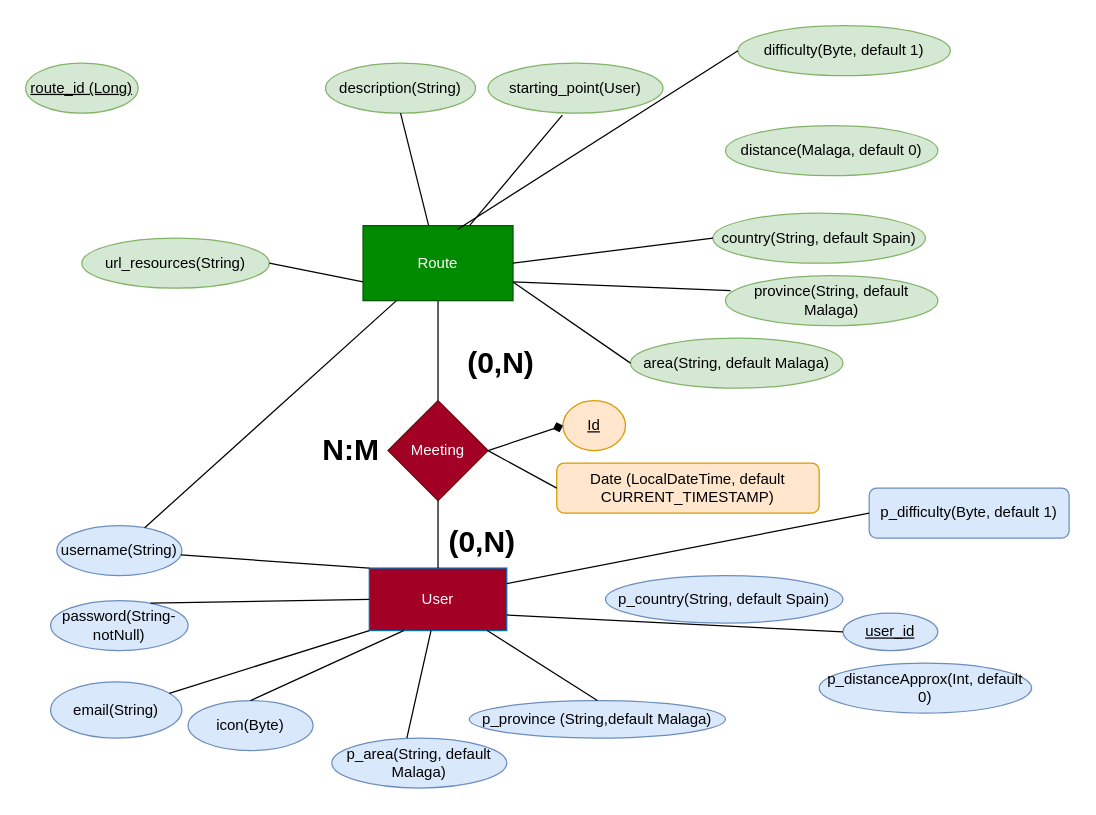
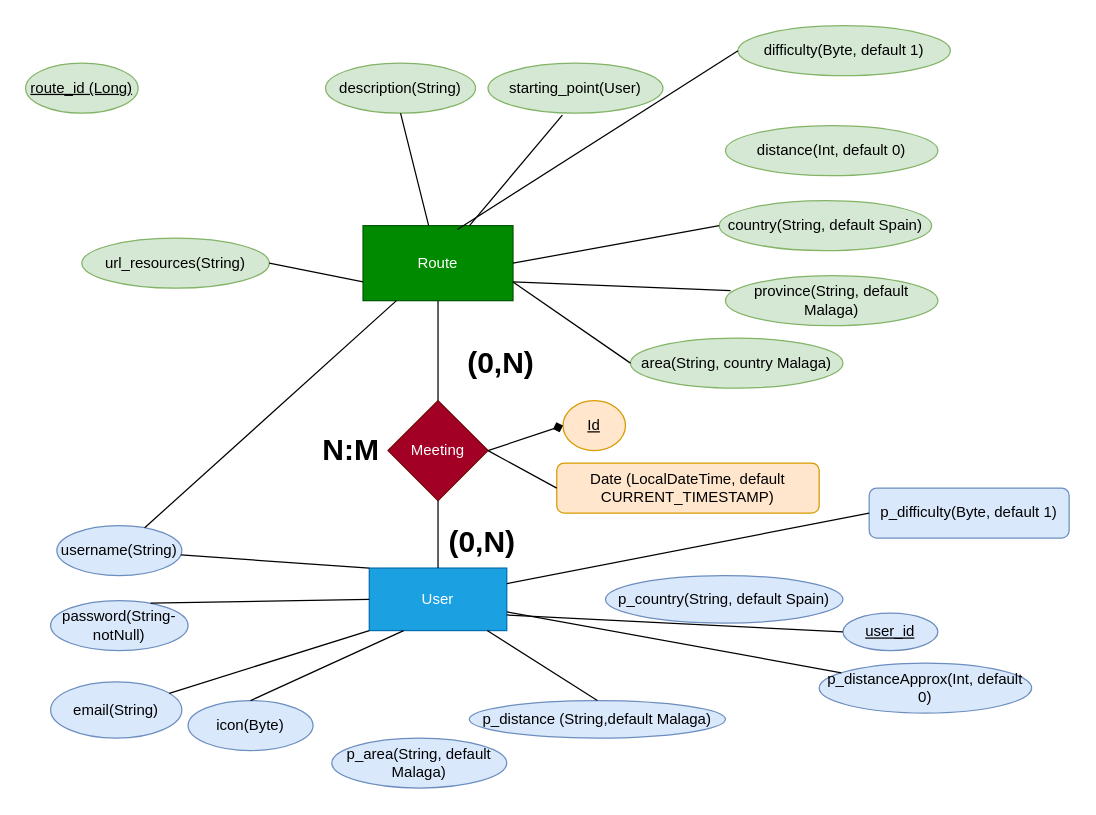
node "distance(Malaga, default 0)": label "distance(Malaga, default 0)" -> "distance(Int, default 0)"
node "country(String, default Spain)": moved (819, 238) -> (826, 226)
node "area(String, default Malaga)": label "area(String, default Malaga)" -> "area(String, country Malaga)"
node "User": fillcolor #a20025 -> #1ba1e2
edge "User" -- "p_area(String, default Malaga)": now "User" -- "p_distanceApprox(Int, default 0)"
node "p_province (String,default Malaga)": label "p_province (String,default Malaga)" -> "p_distance (String,default Malaga)"
